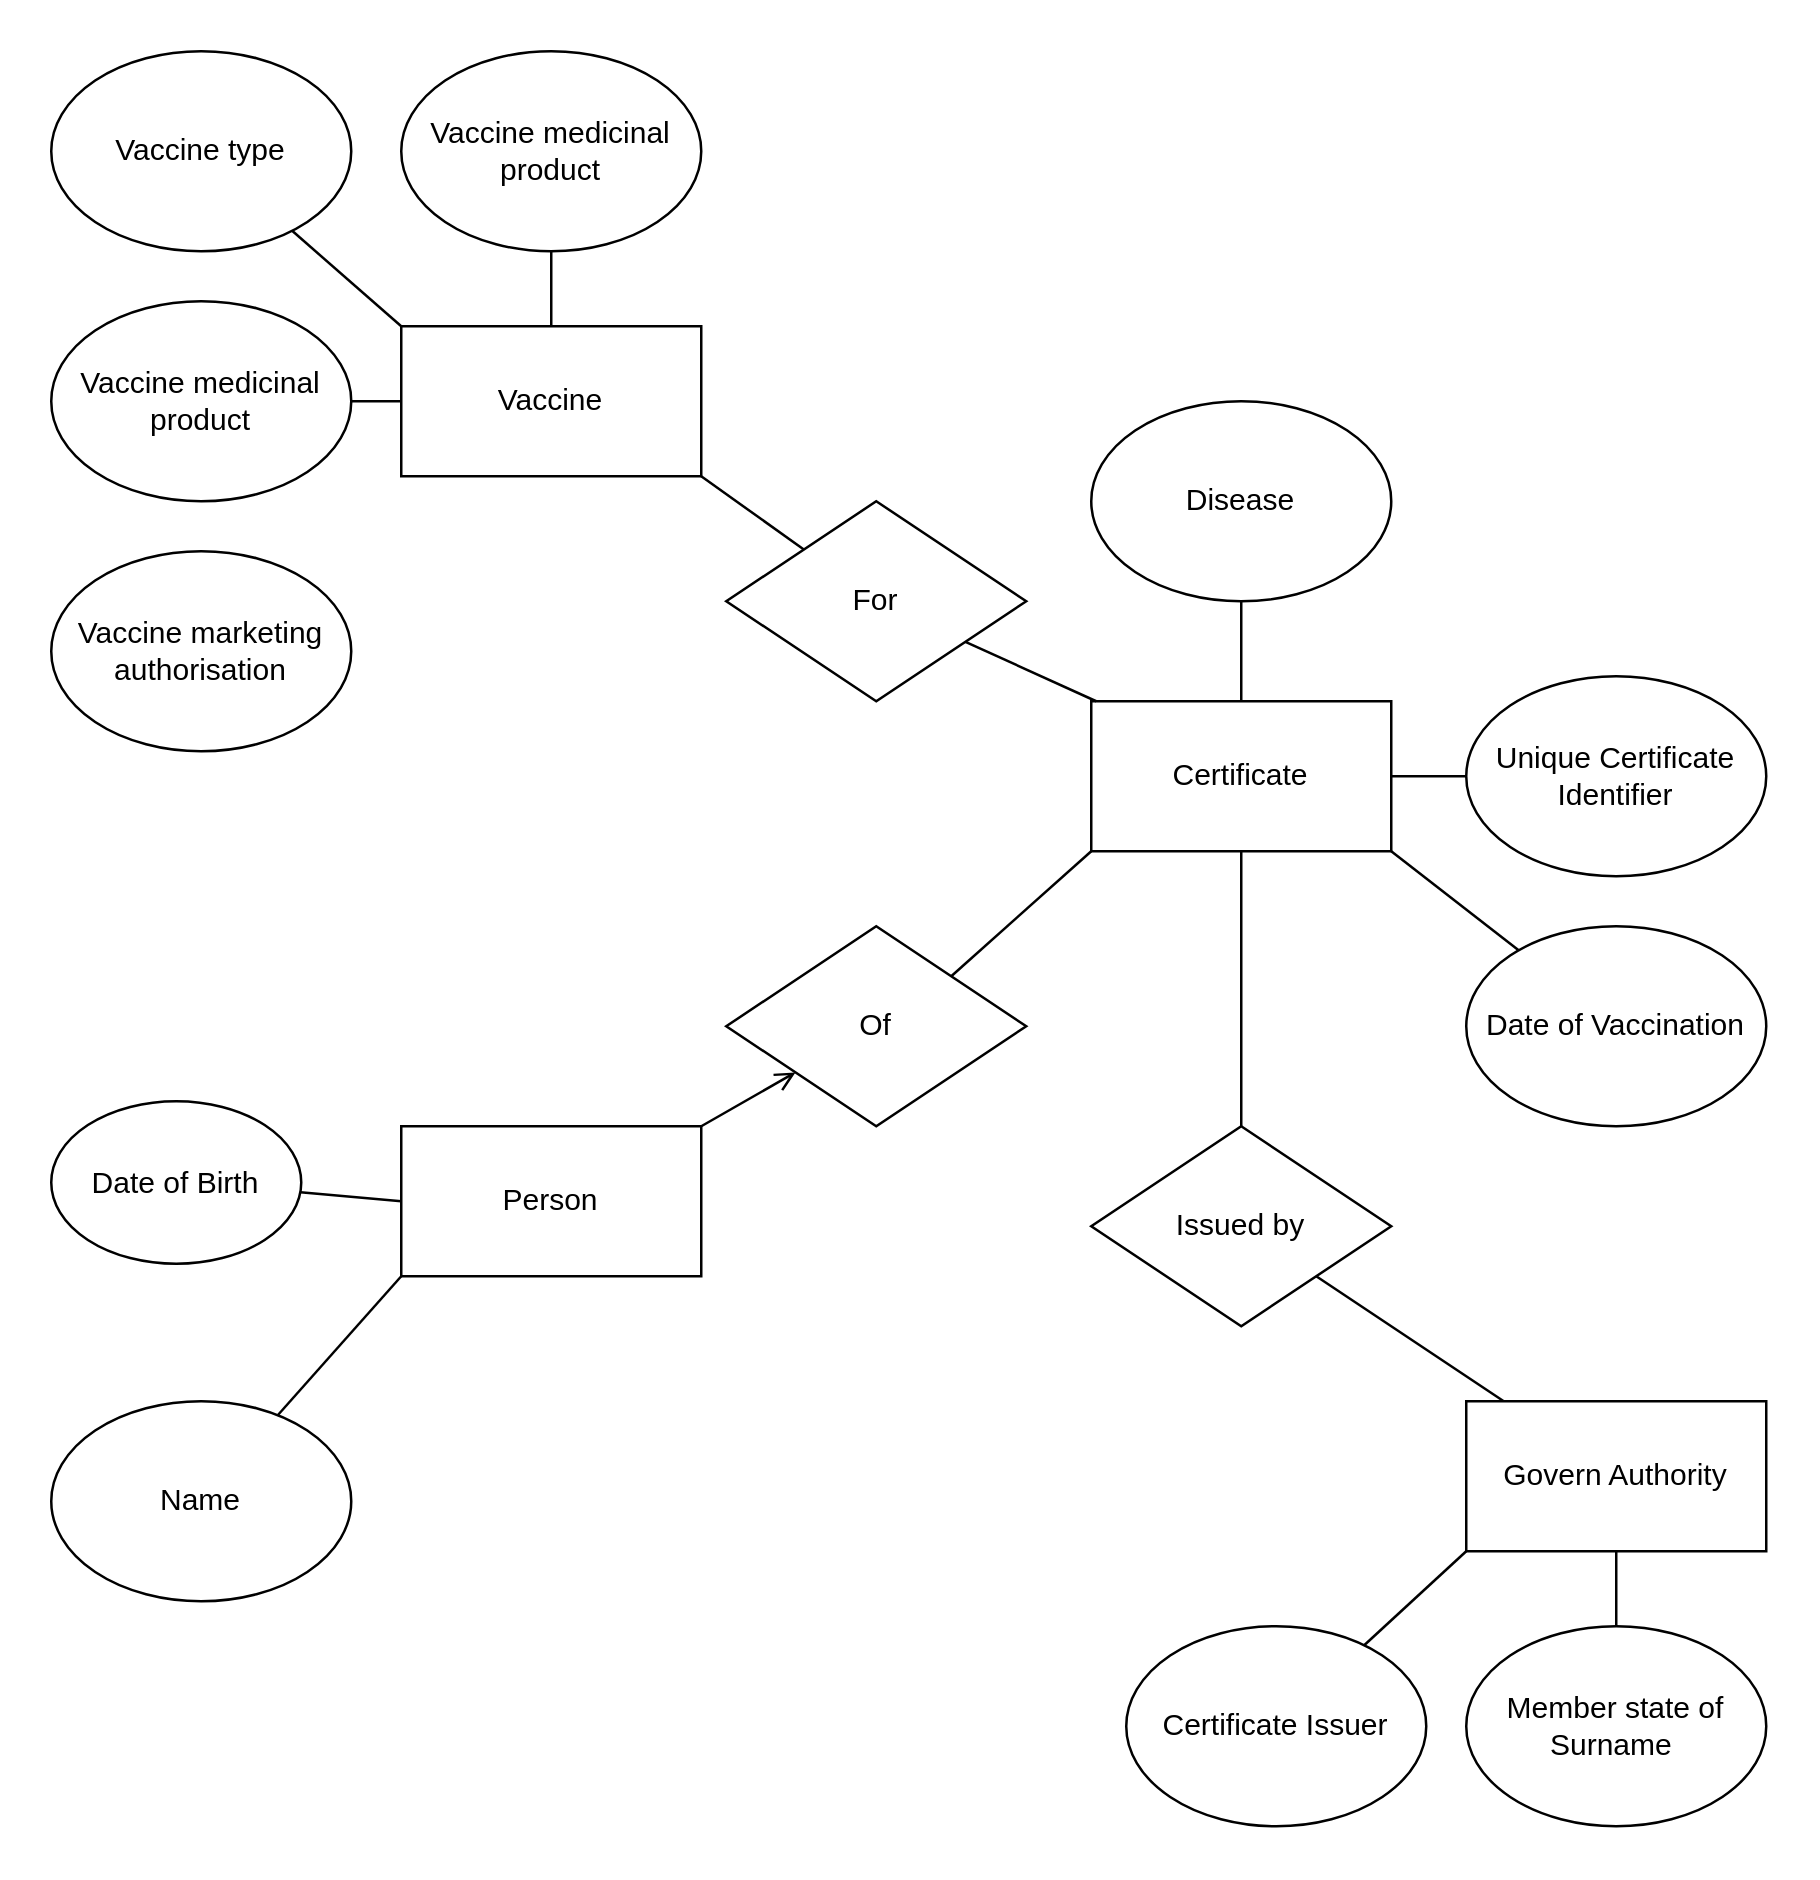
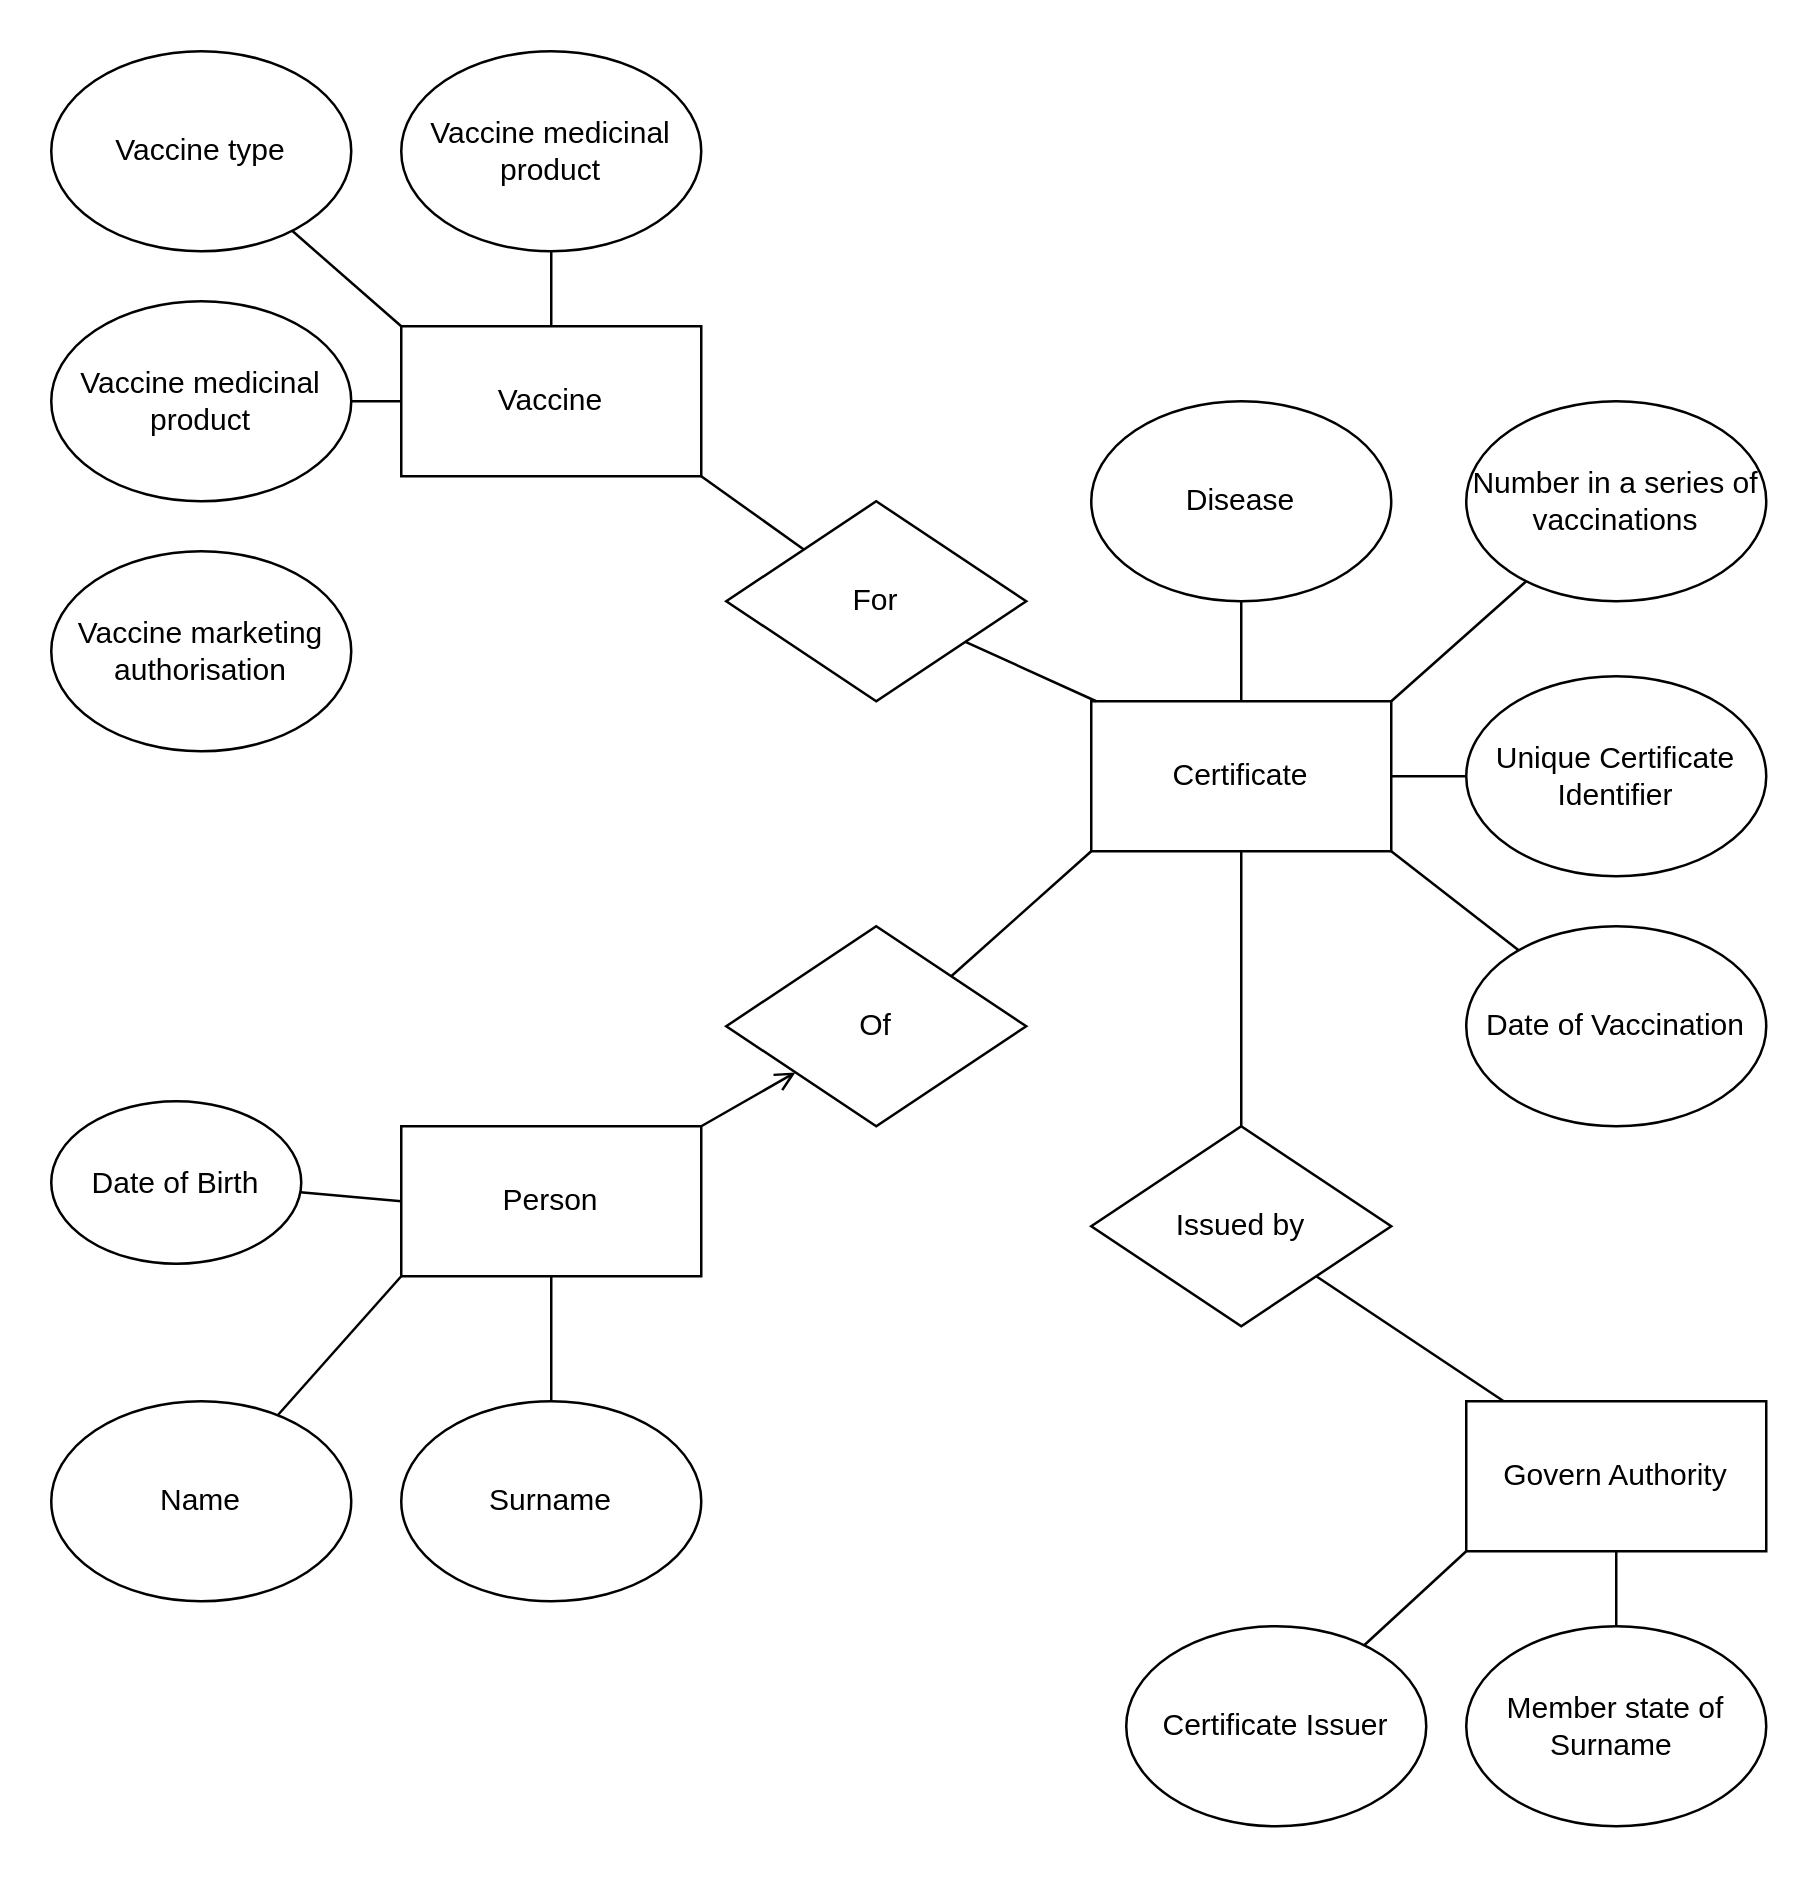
node "Number in a series of vaccinations": added
edge "Number in a series of vaccinations" -- "Certificate": added
edge "Person" -- "Surname": added
node "Surname": added
